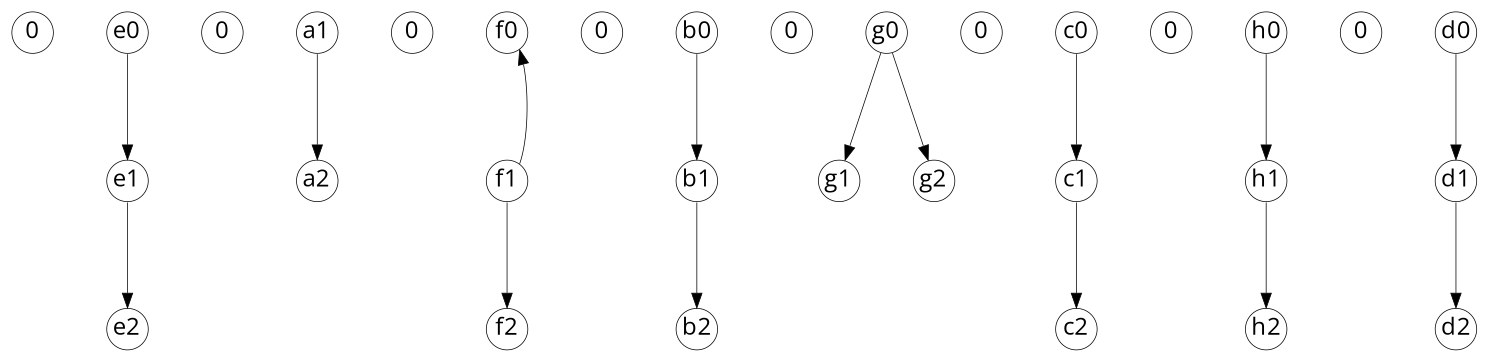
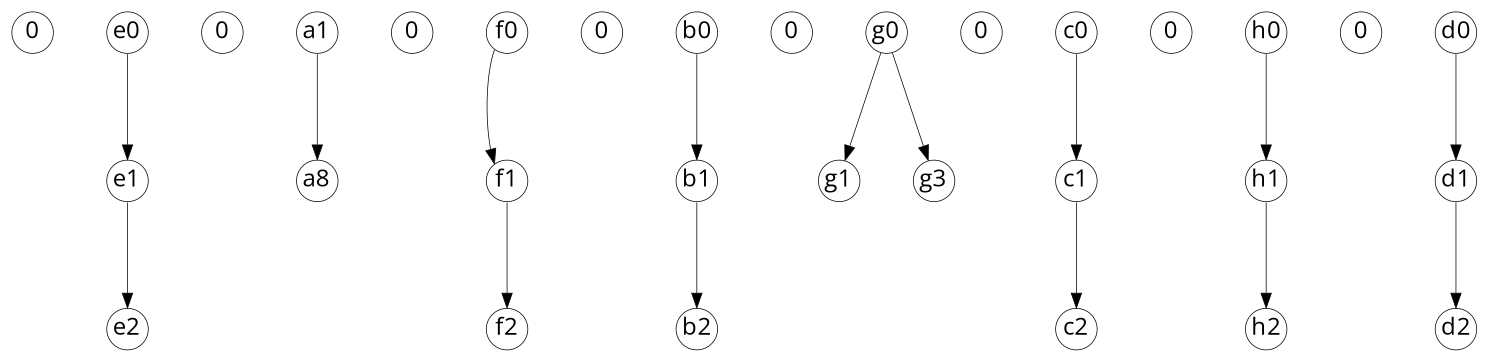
edge "f1" -> "f0": reversed
node "a2": label "a2" -> "a8"
node "g2": label "g2" -> "g3"
